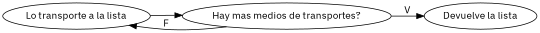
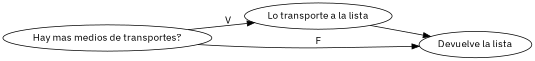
edge "Hay mas medios de transportes?" -> "Devuelve la lista": label "V" -> "F"
edge "Lo transporte a la lista" -> "Hay mas medios de transportes?": now "Lo transporte a la lista" -> "Devuelve la lista"
edge "Hay mas medios de transportes?" -> "Lo transporte a la lista": label "F" -> "V"
